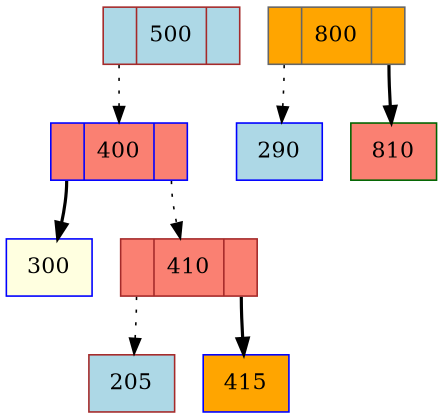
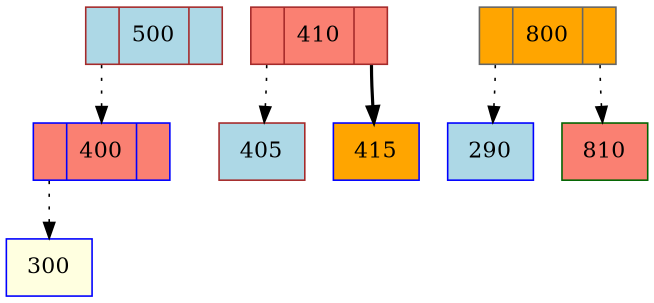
edge "800" -> "810": style bold -> dotted
edge "400" -> "300": style bold -> dotted
edge "400" -> "410": removed
node "205": label "205" -> "405"
